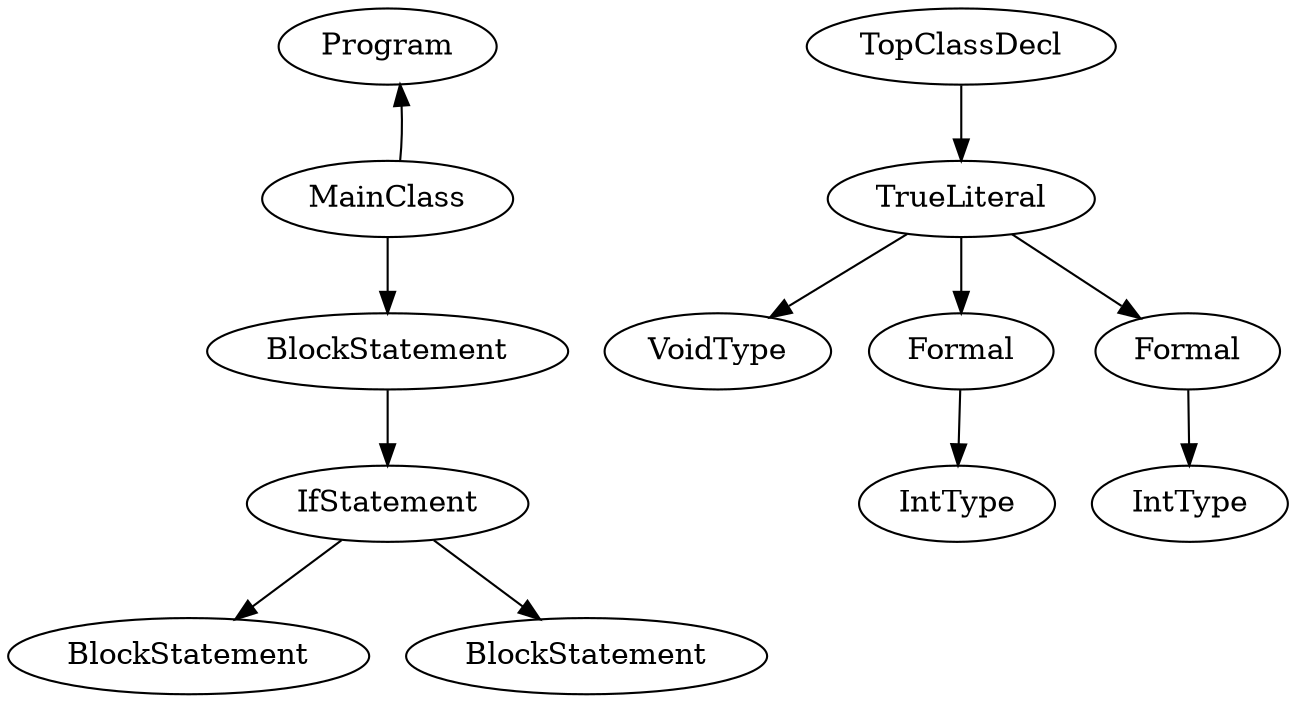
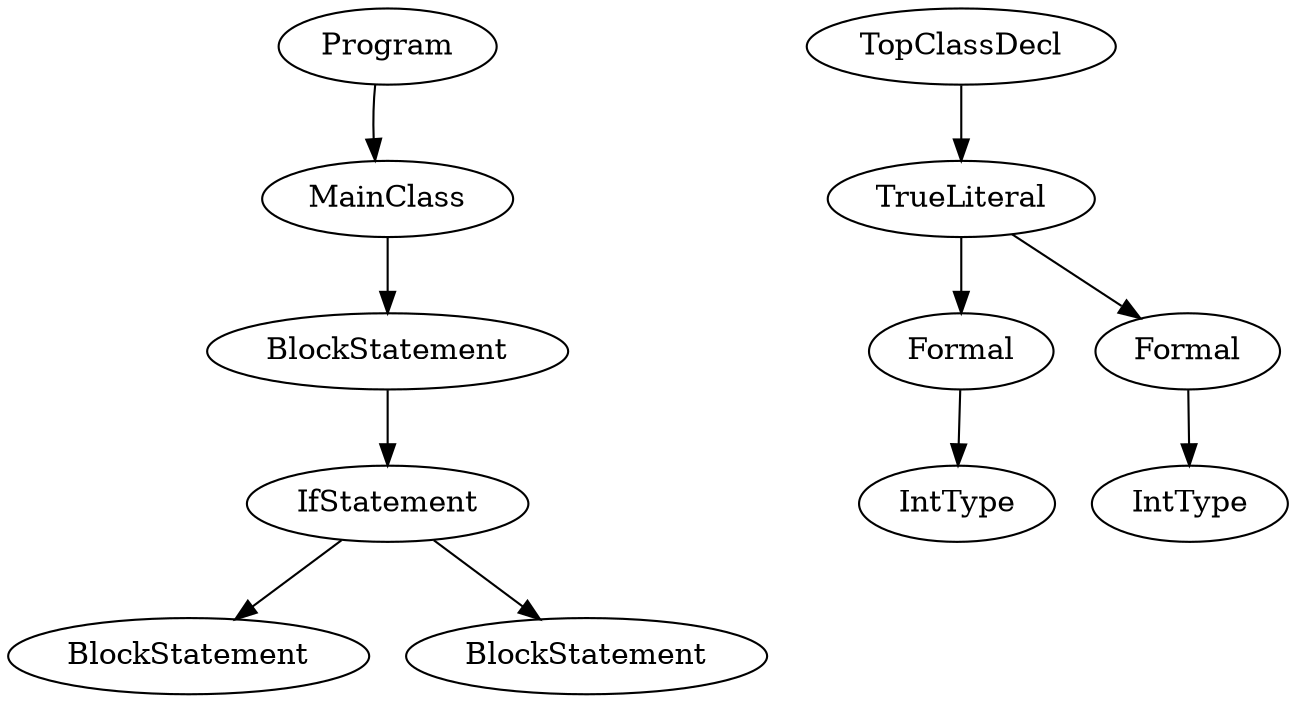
edge "MainClass" -> "Program": reversed
node "VoidType": removed
